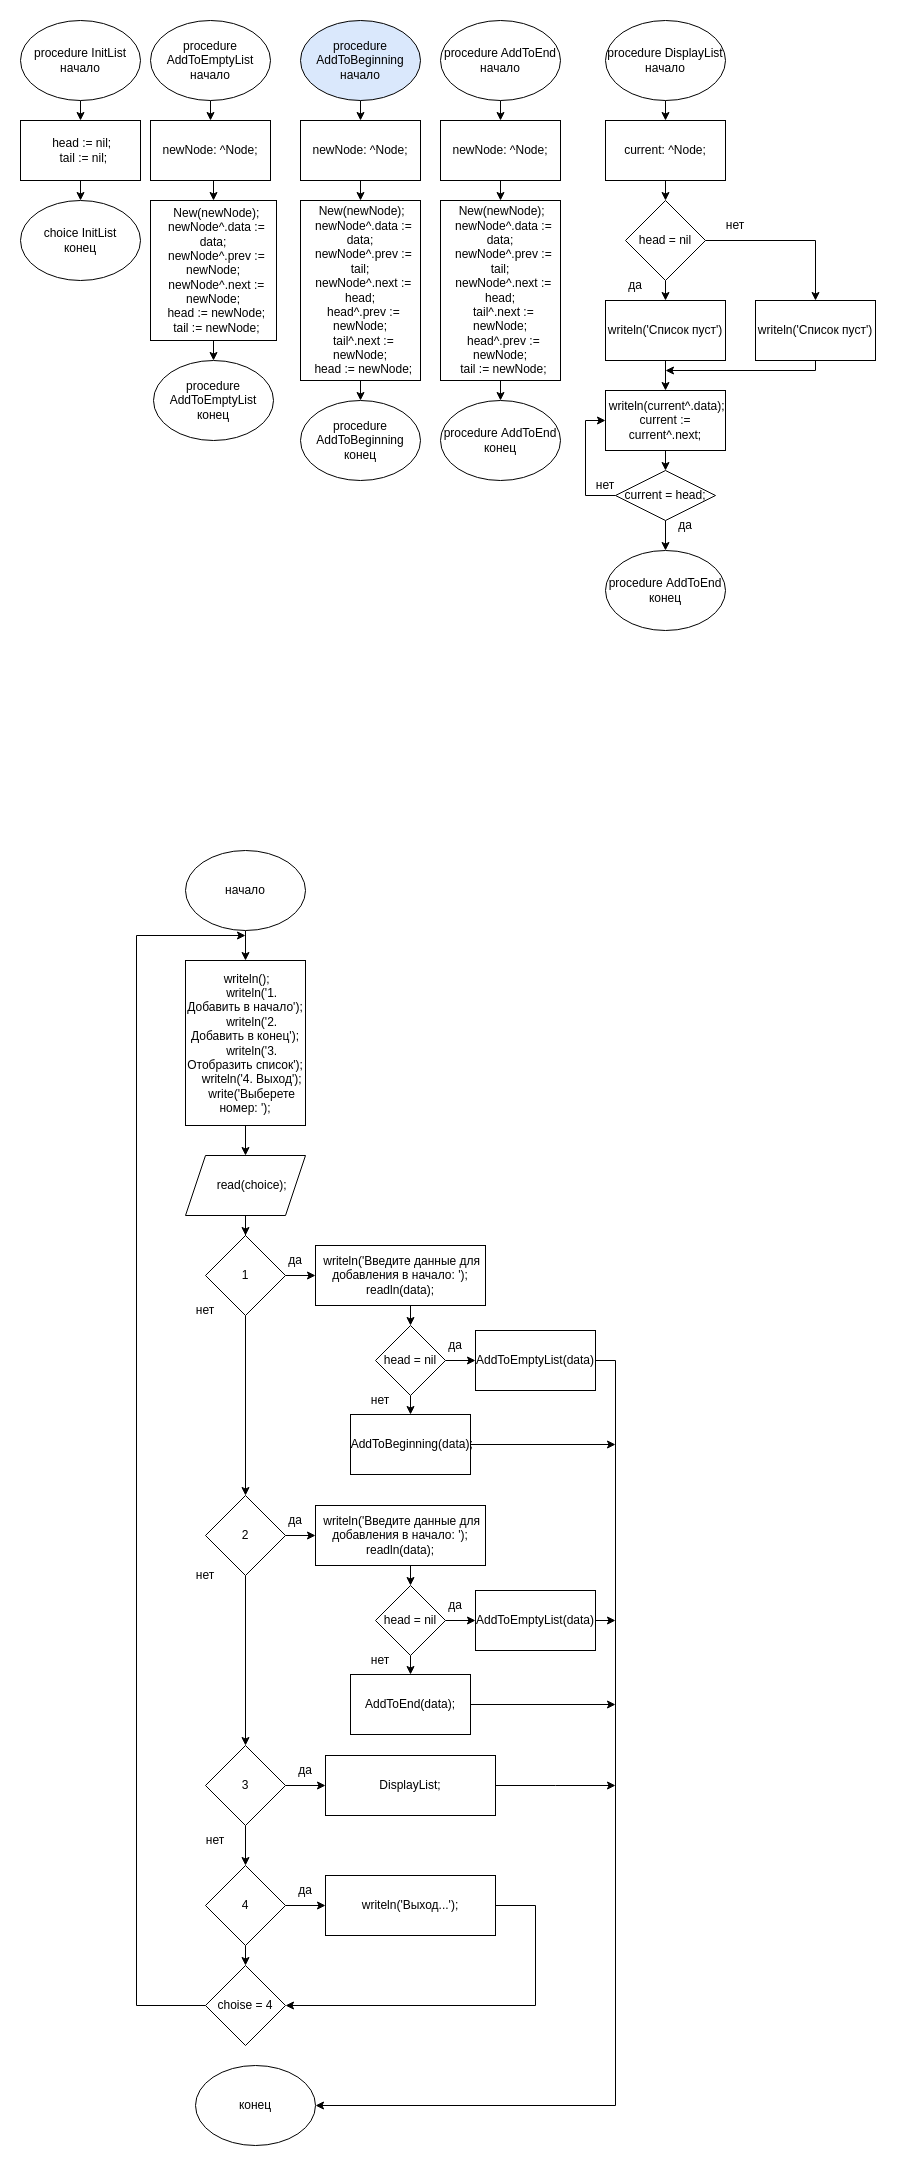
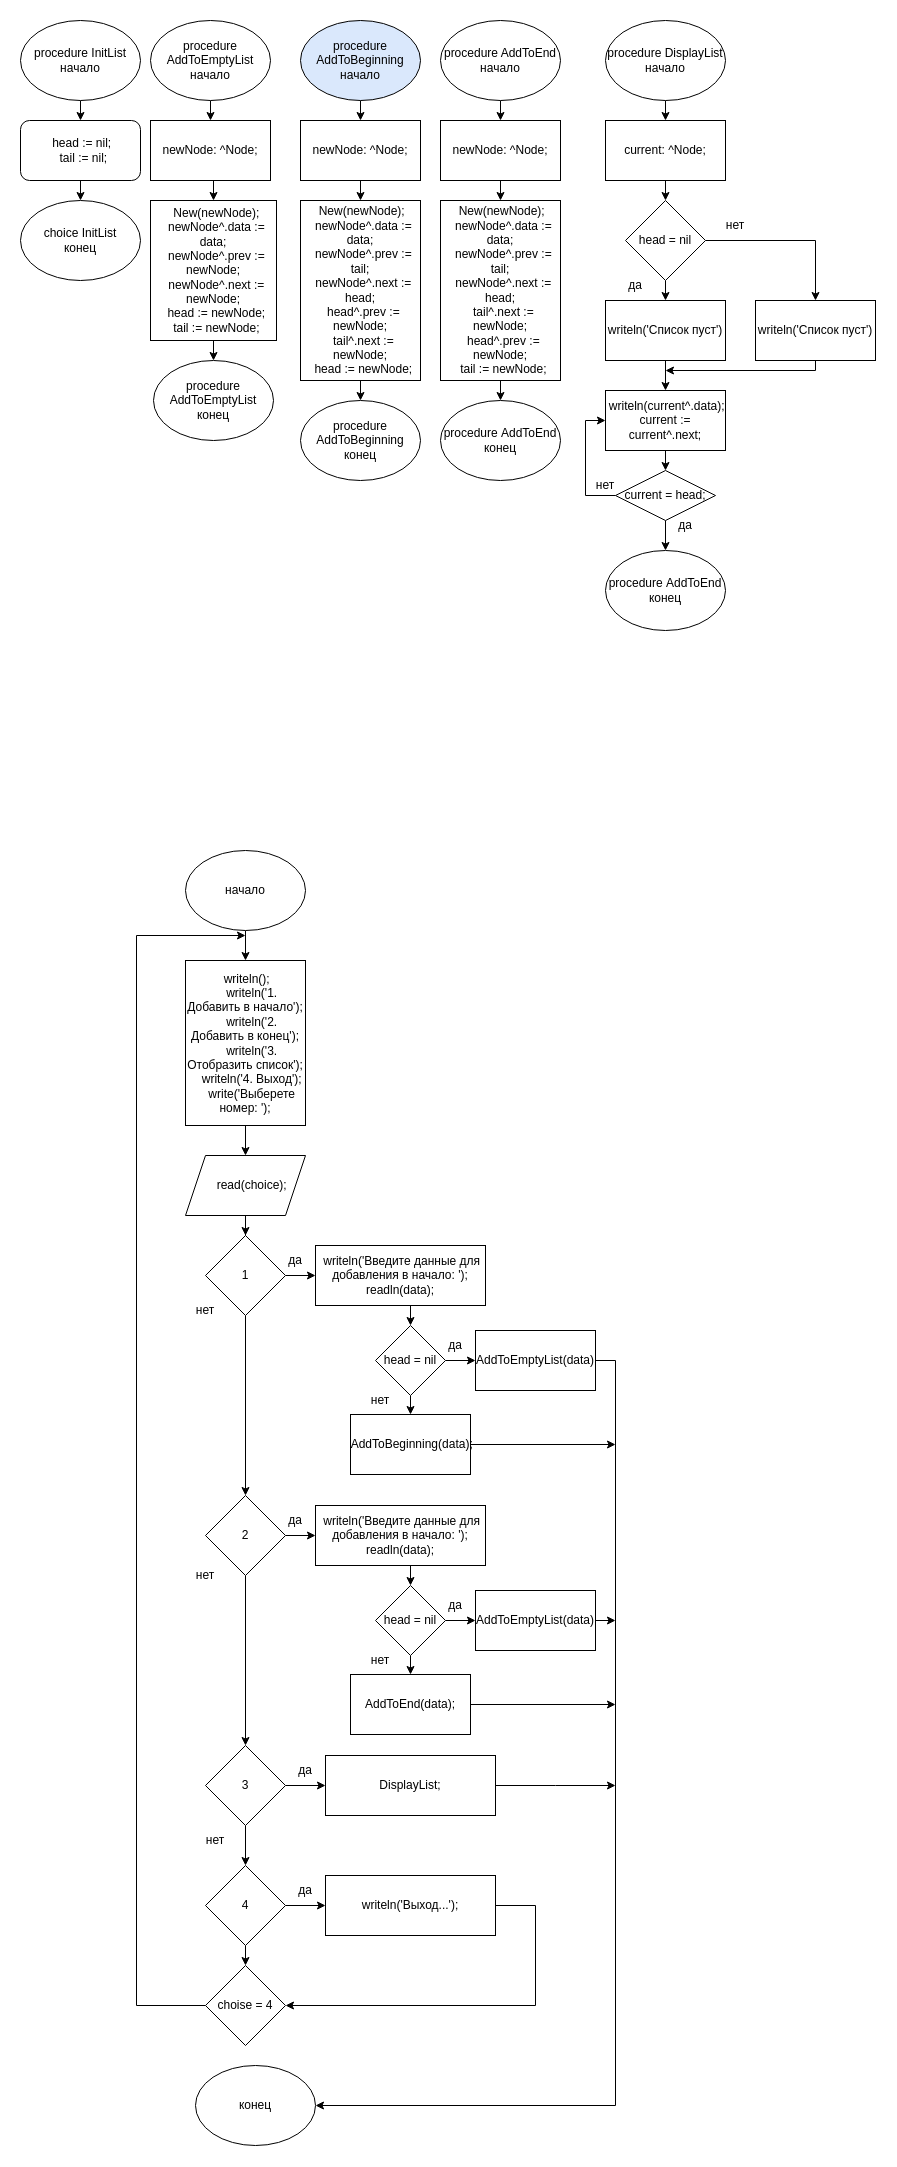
node "head := nil; tail := nil;": shape rectangle -> rounded rectangle
